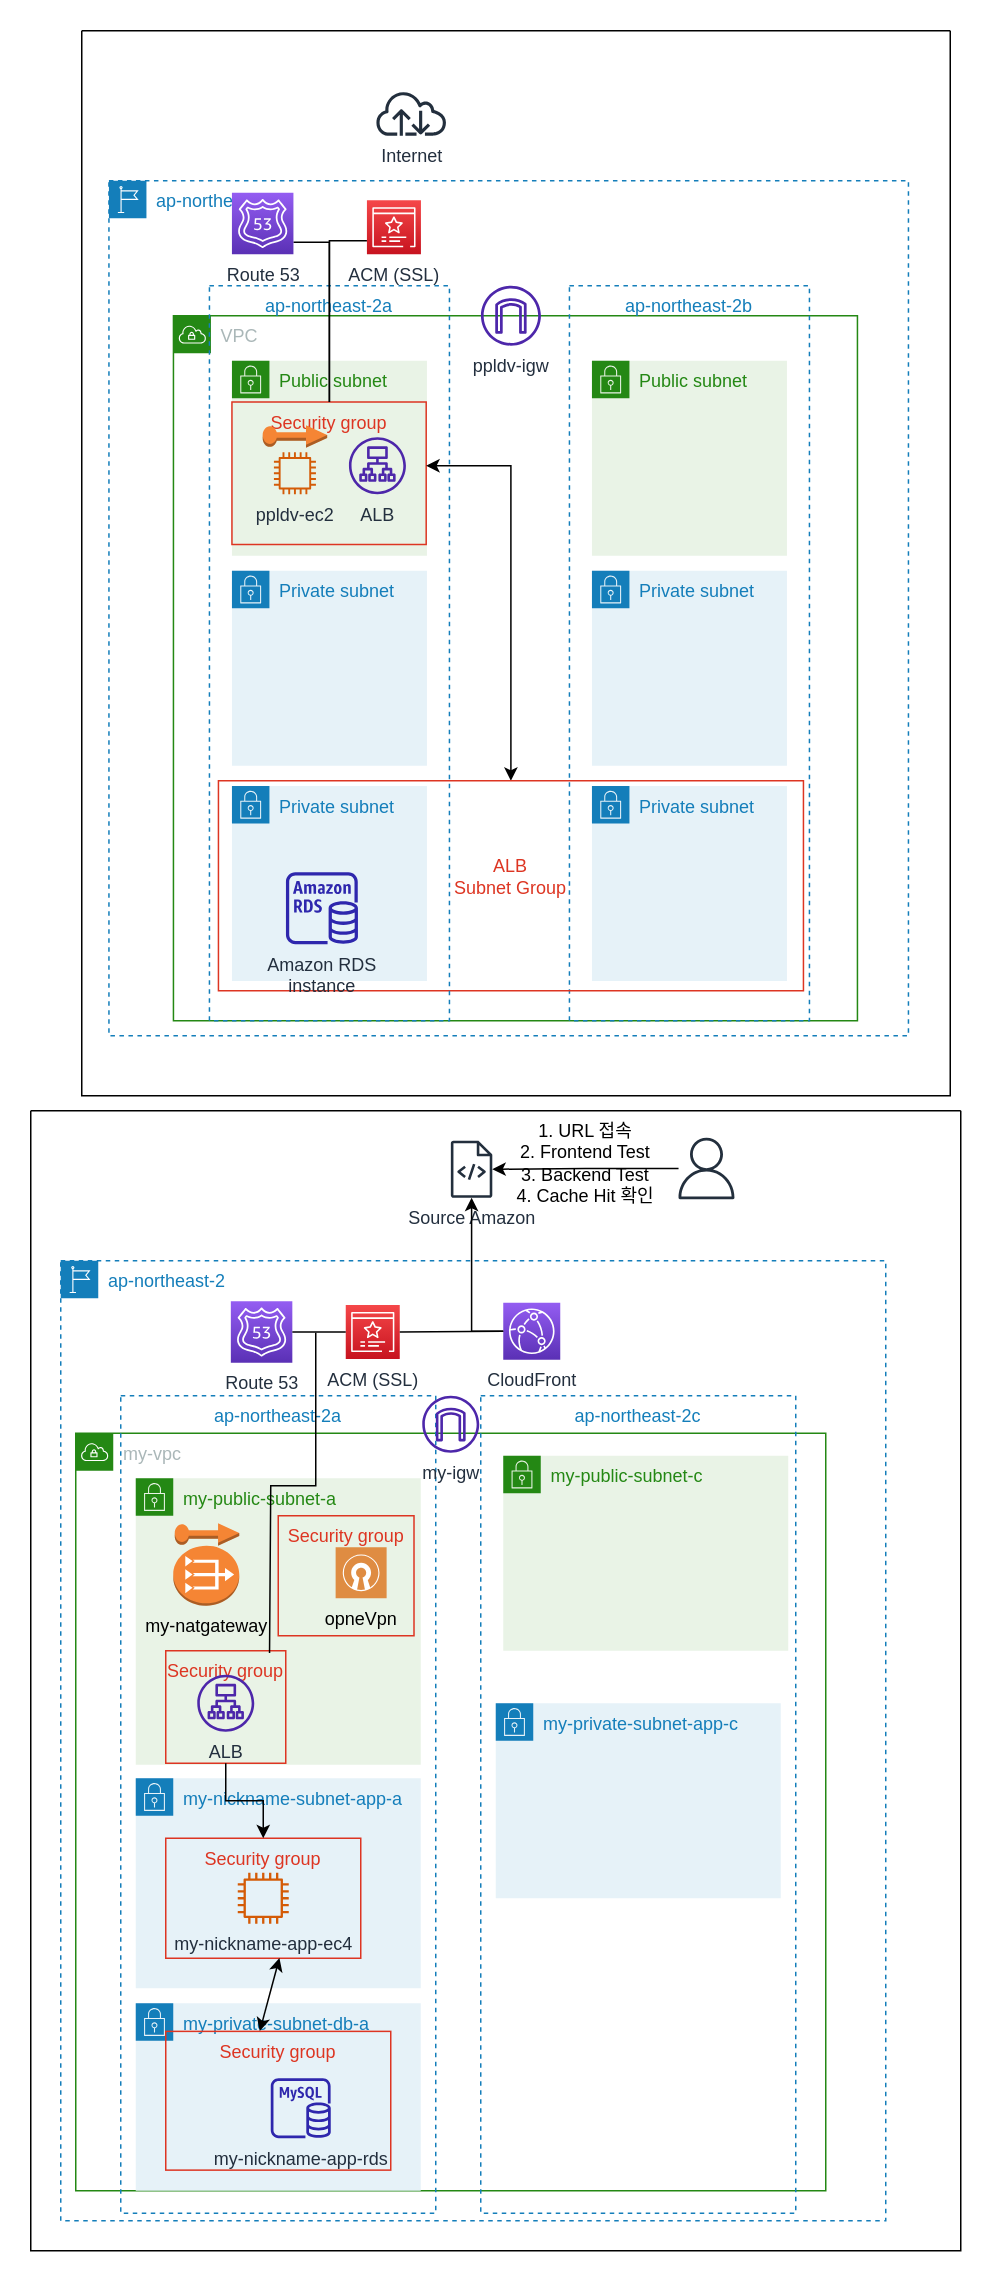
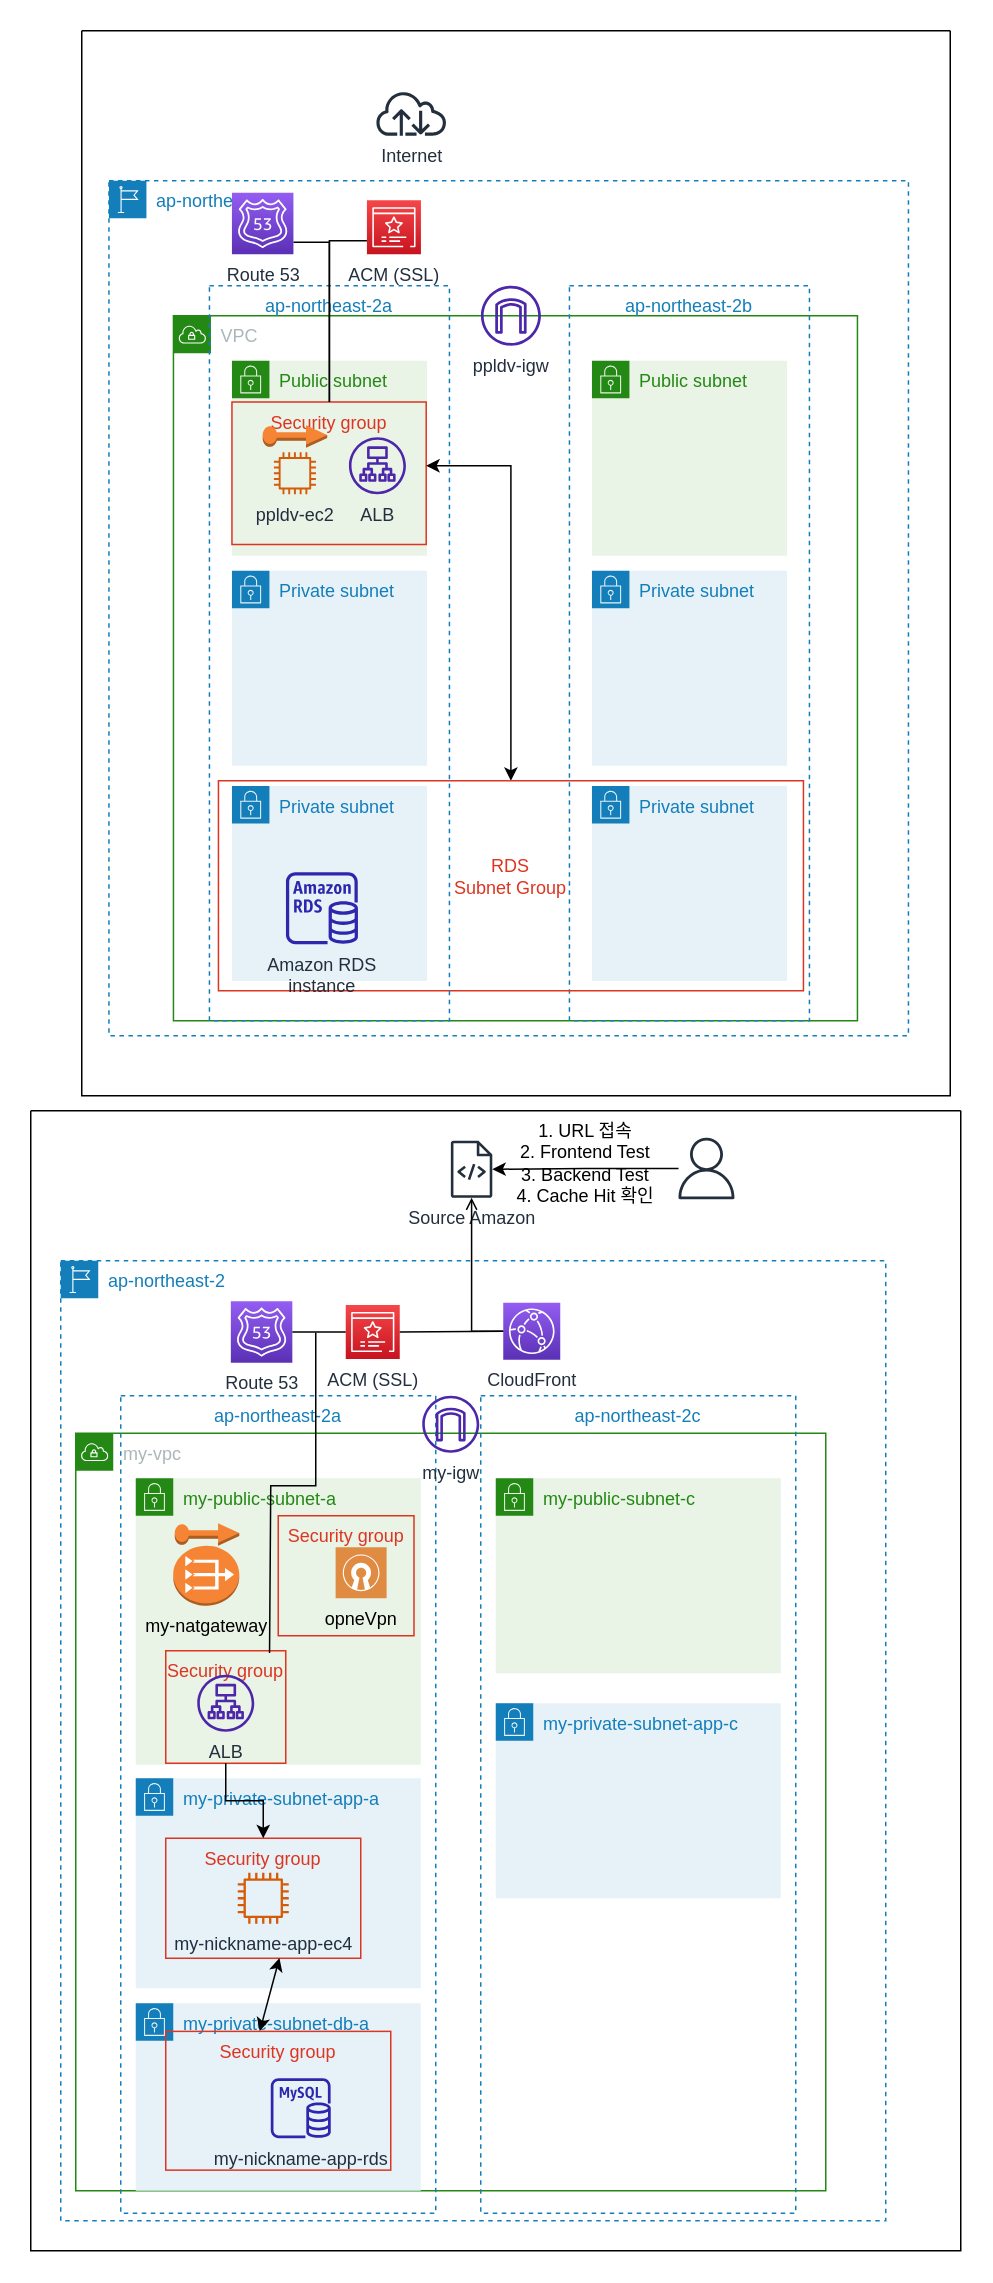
node "ALB Subnet Group": label "ALB Subnet Group" -> "RDS Subnet Group"
edge "CloudFront" -> "Source Amazon": arrowhead classic -> open
node "my-public-subnet-c": moved (646, 1553) -> (638, 1576)
node "my-nickname-subnet-app-a": label "my-nickname-subnet-app-a" -> "my-private-subnet-app-a"
